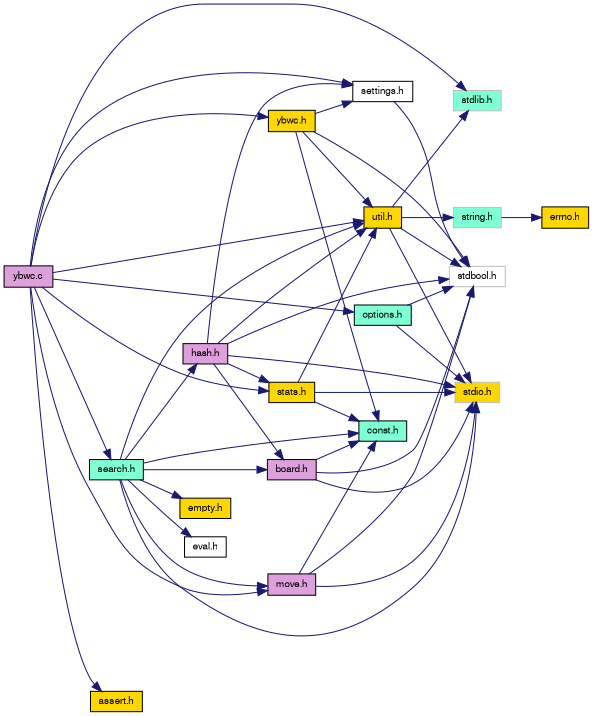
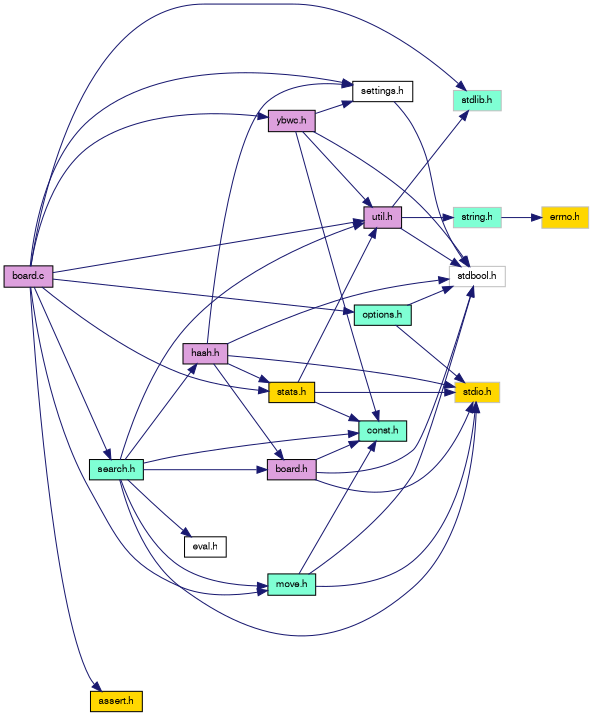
node "ybwc.h": fillcolor gold -> plum
node "util.h": fillcolor gold -> plum
node "errno.h": color black -> grey75
node "ybwc.c": label "ybwc.c" -> "board.c"
edge "hash.h" -> "util.h": removed
edge "util.h" -> "stdio.h": removed
node "empty.h": removed
node "move.h": fillcolor plum -> aquamarine
